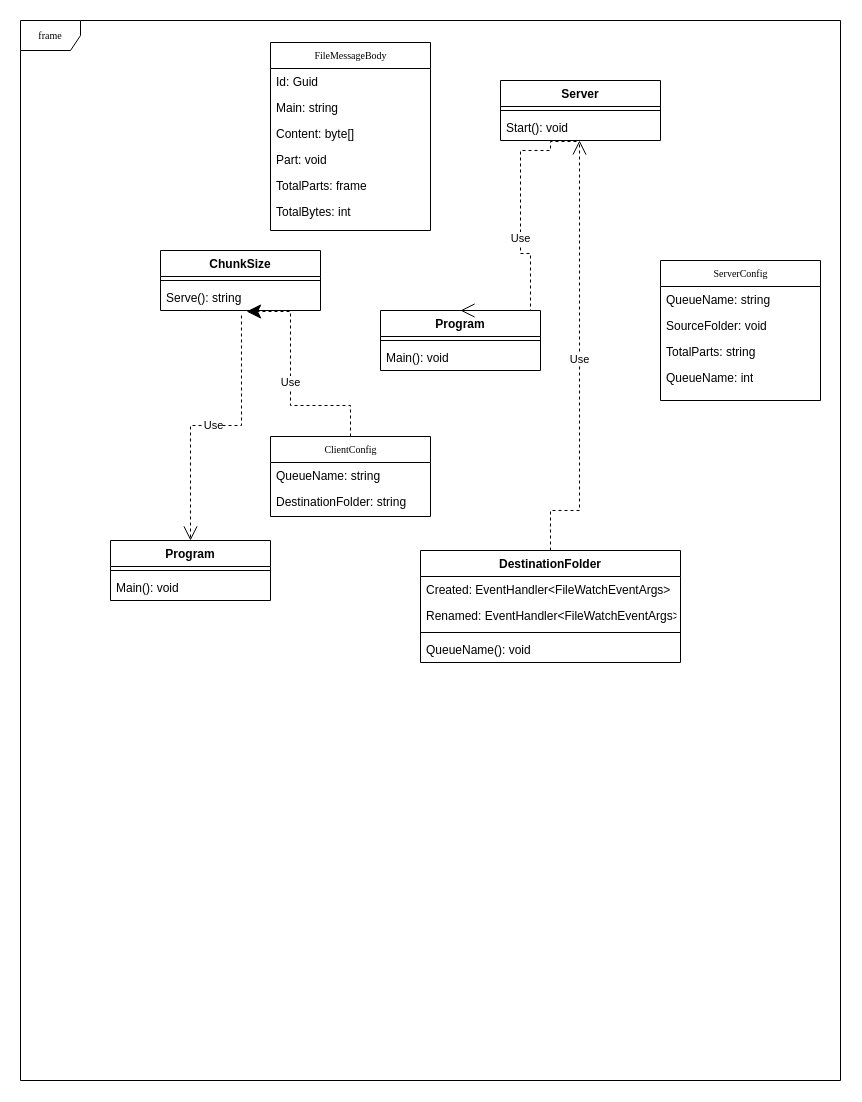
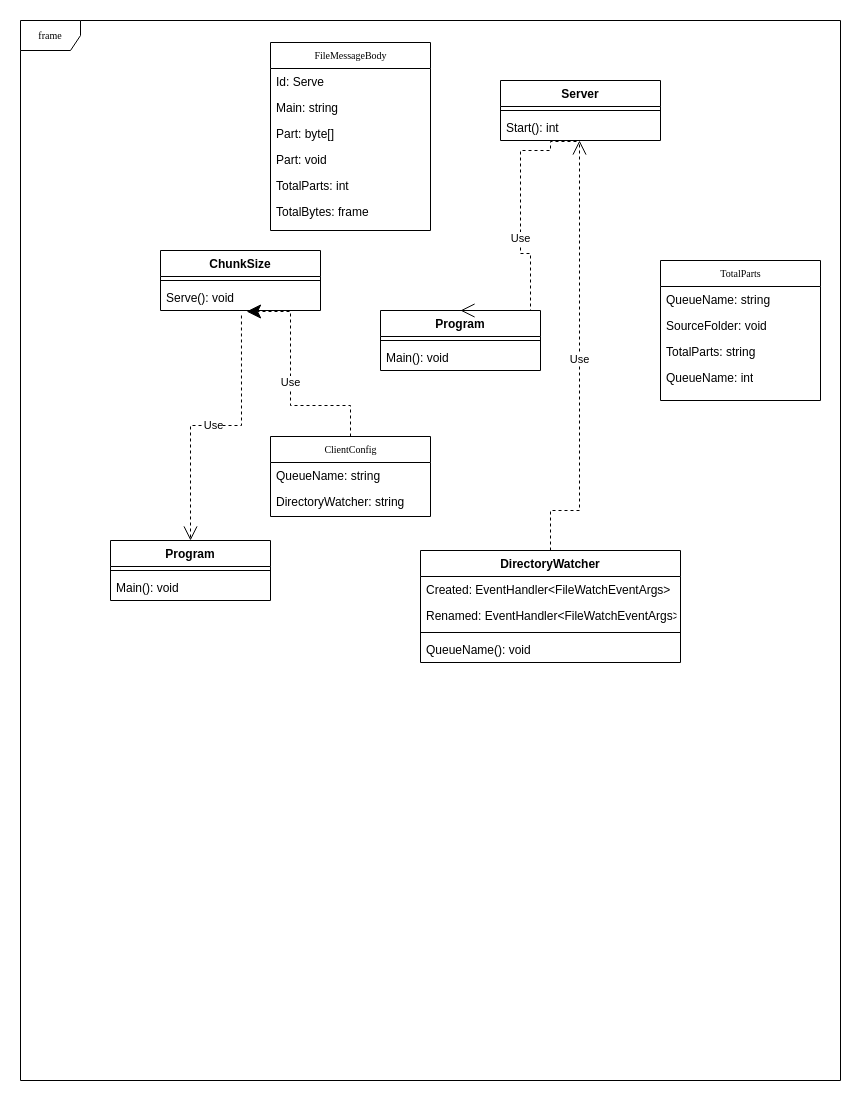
node "Id: Guid": label "Id: Guid" -> "Id: Serve"
node "Start(): void": label "Start(): void" -> "Start(): int"
node "Content: byte[]": label "Content: byte[]" -> "Part: byte[]"
node "TotalParts: frame": label "TotalParts: frame" -> "TotalParts: int"
node "TotalBytes: int": label "TotalBytes: int" -> "TotalBytes: frame"
node "ServerConfig": label "ServerConfig" -> "TotalParts"
node "Serve(): string": label "Serve(): string" -> "Serve(): void"
node "DestinationFolder: string": label "DestinationFolder: string" -> "DirectoryWatcher: string"
node "DestinationFolder": label "DestinationFolder" -> "DirectoryWatcher"
